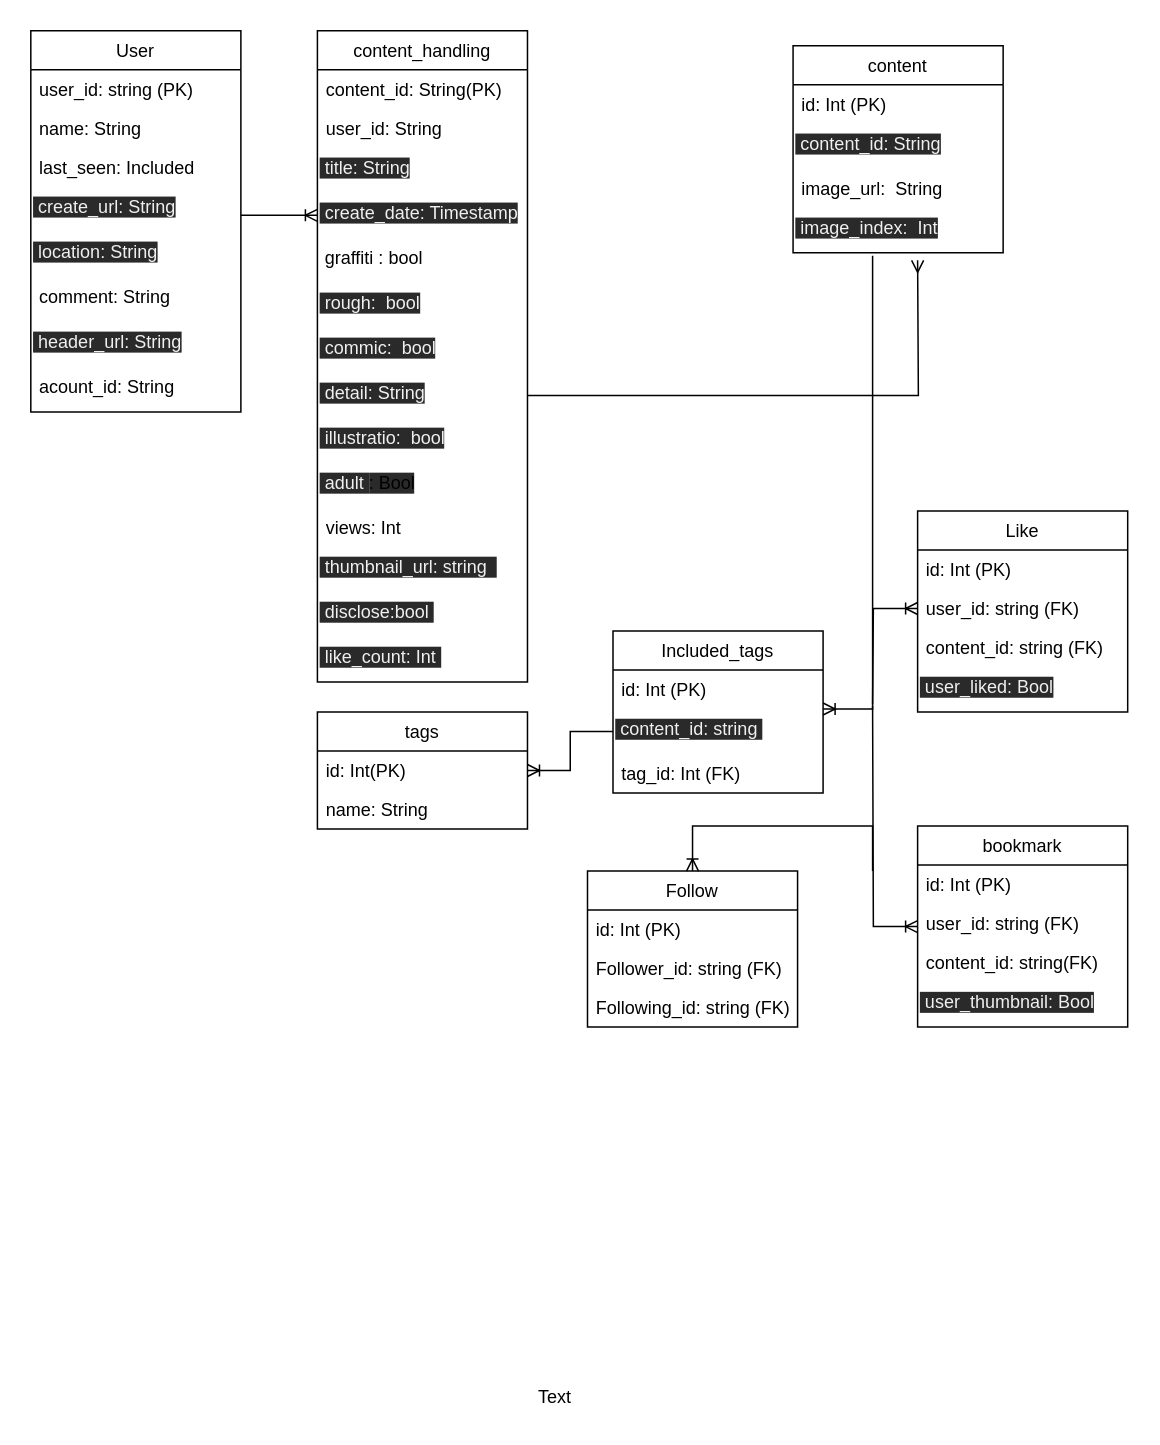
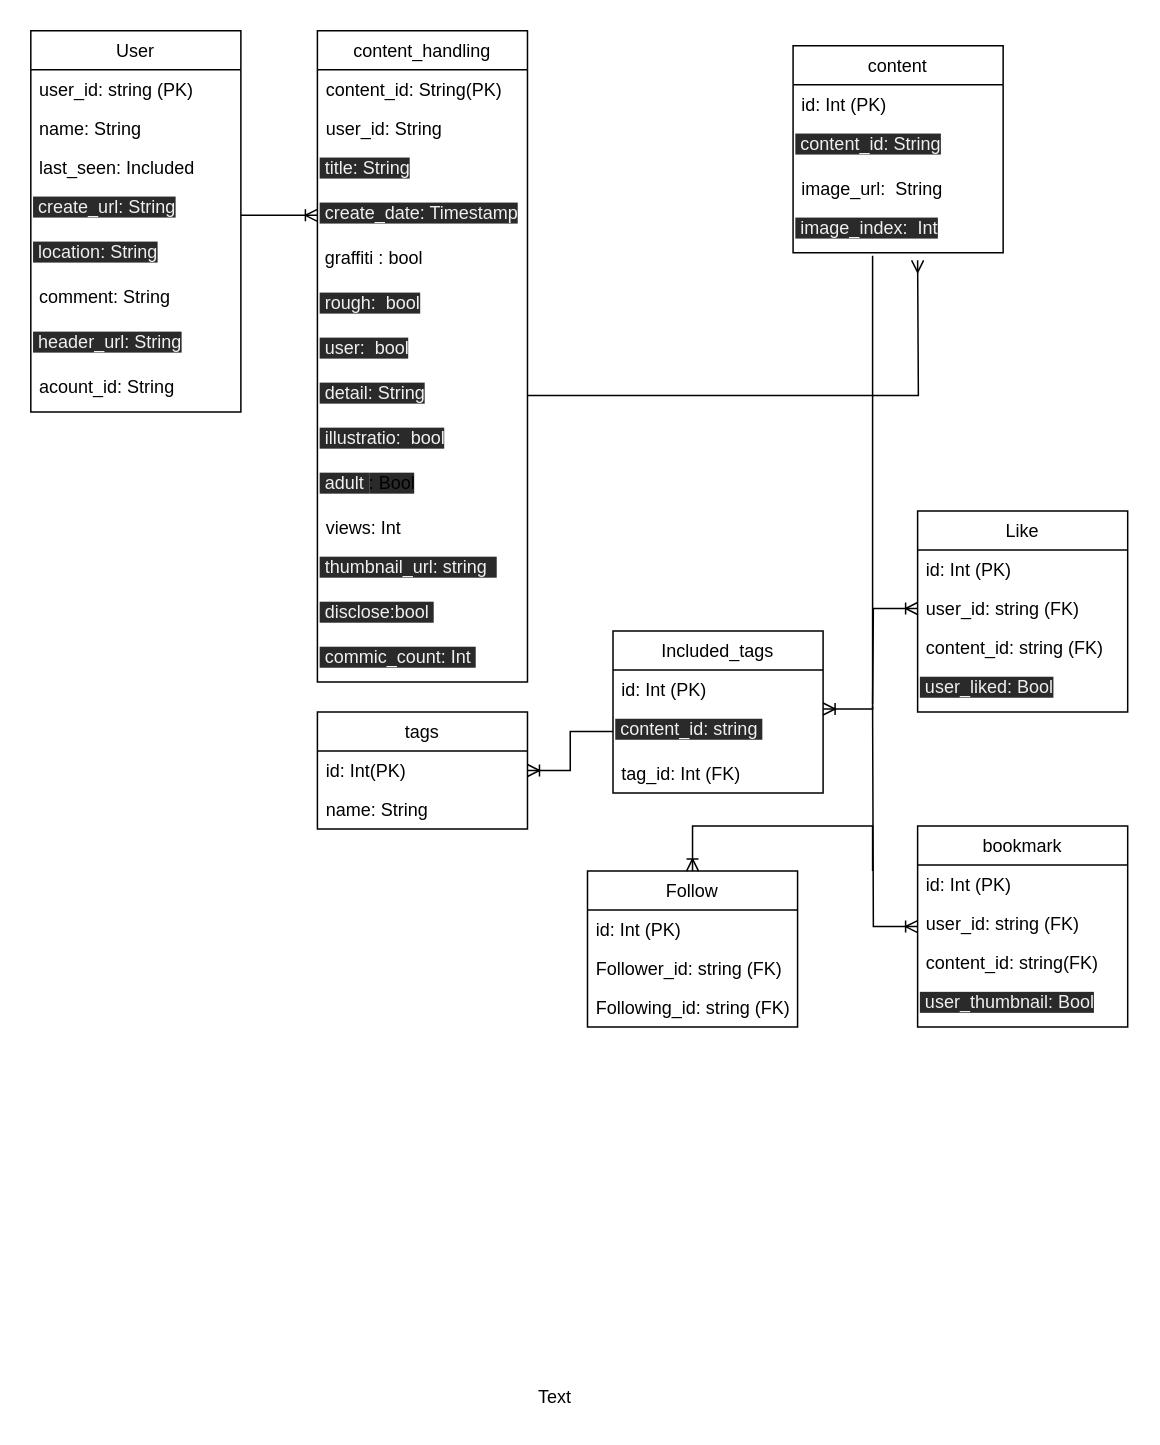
node "commic: bool": label "commic: bool" -> "user: bool"
node "like_count: Int": label "like_count: Int" -> "commic_count: Int"
